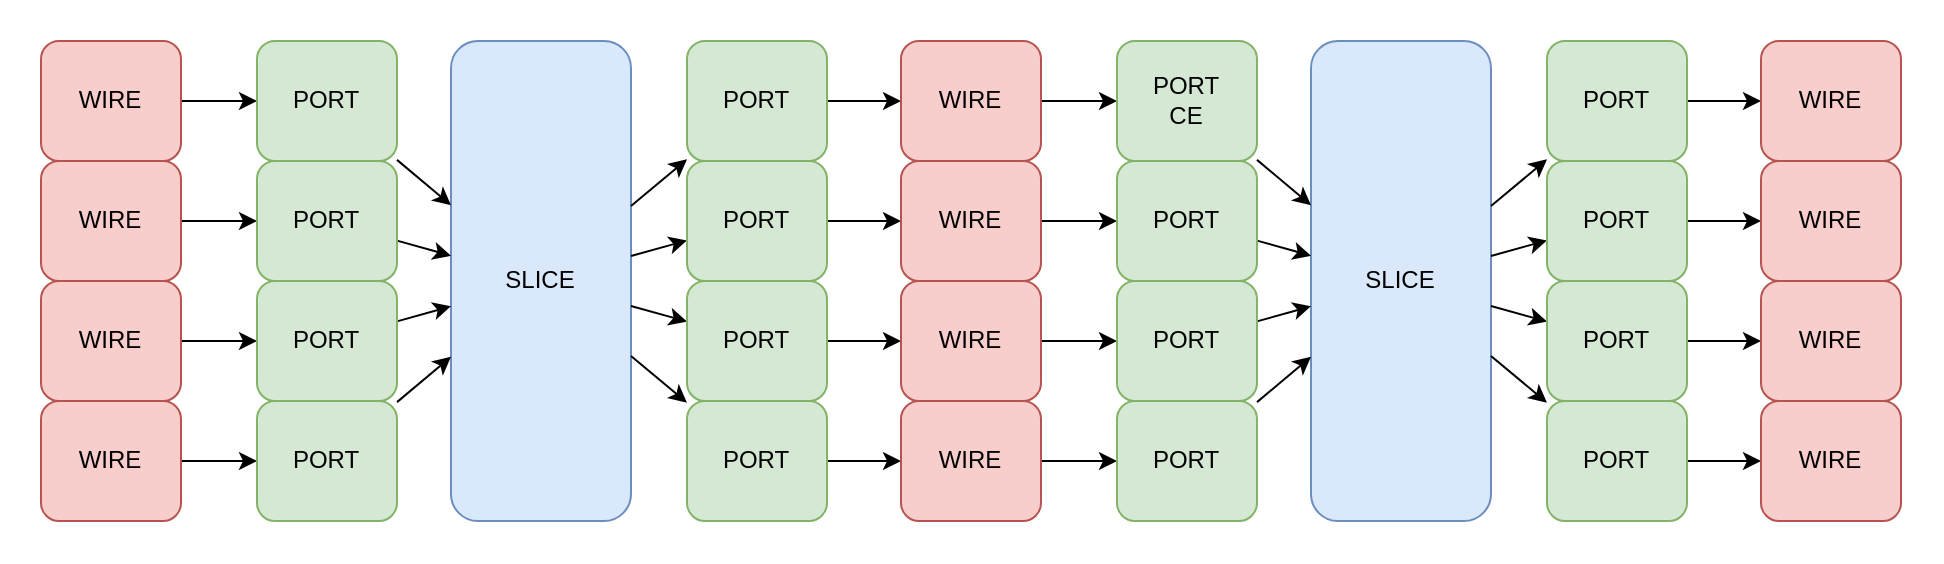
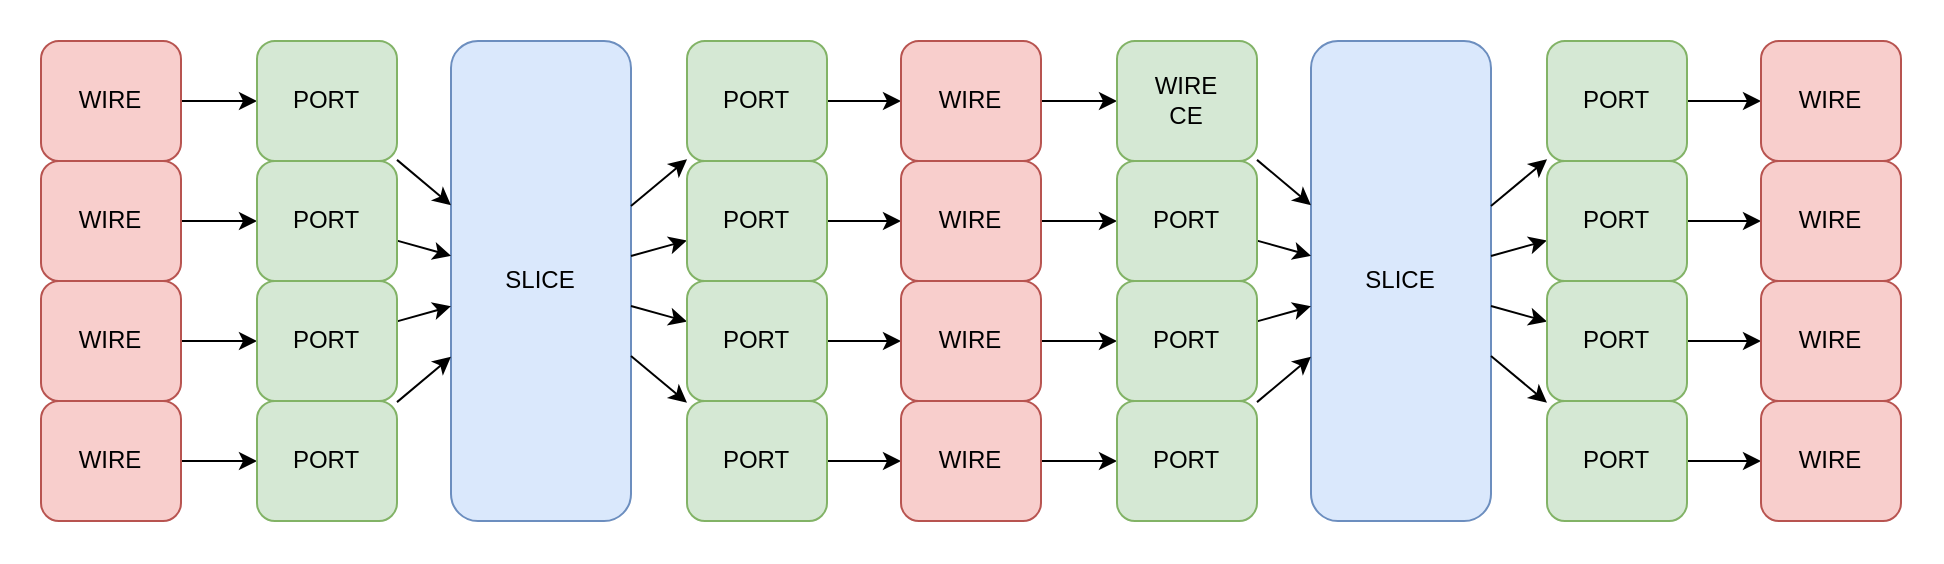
node "PORT CE": label "PORT CE" -> "WIRE CE"
